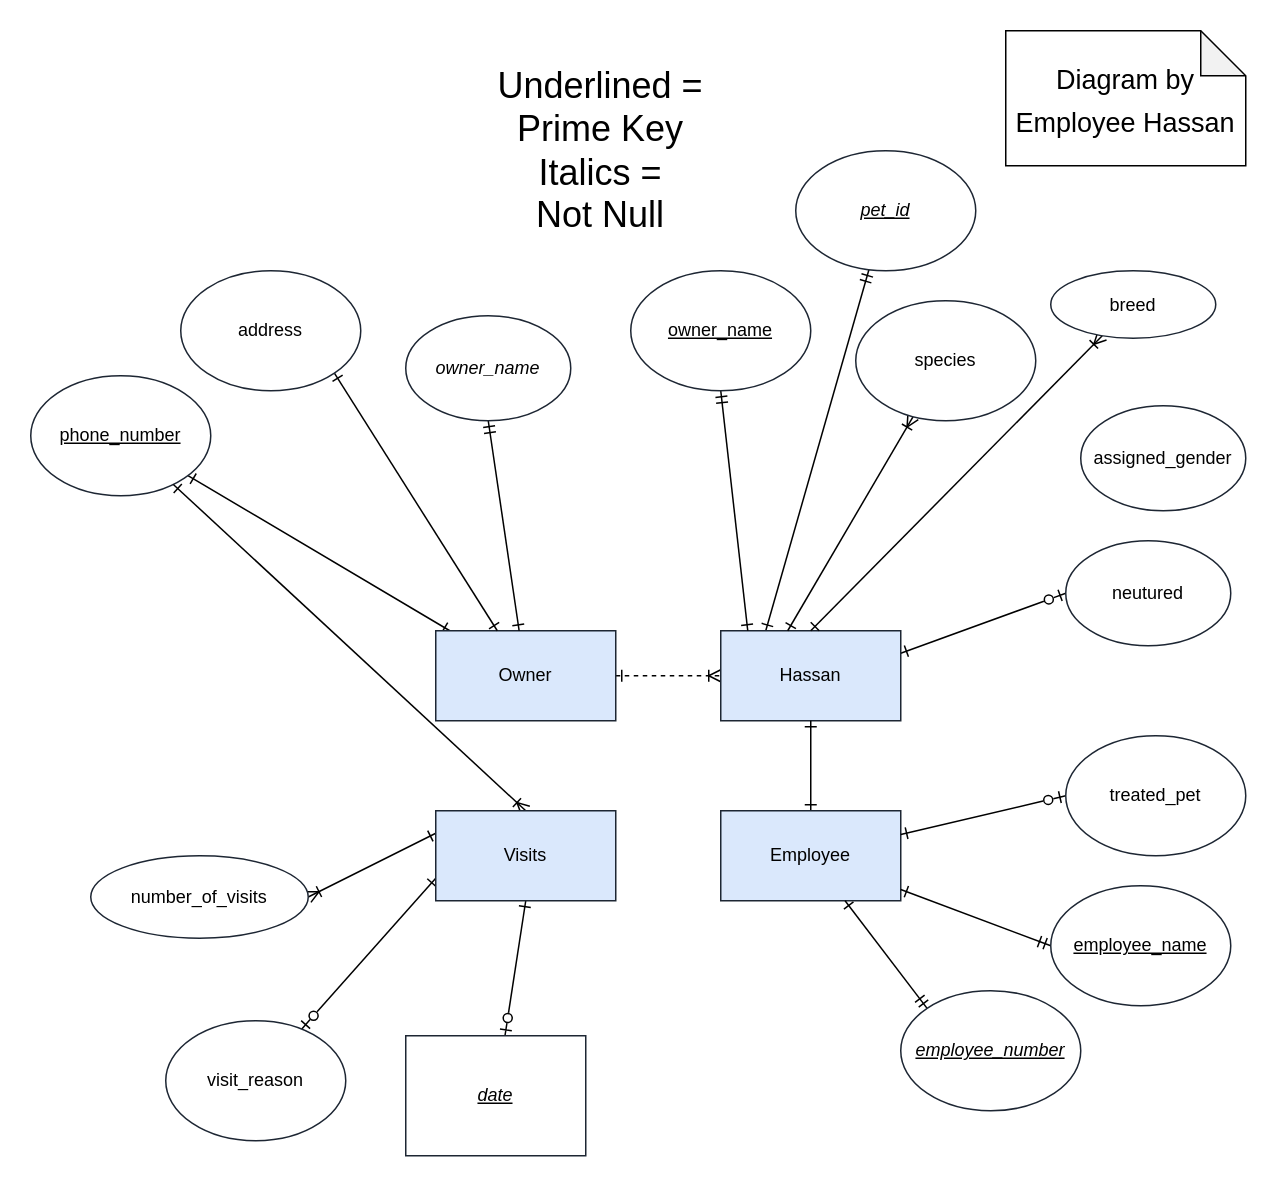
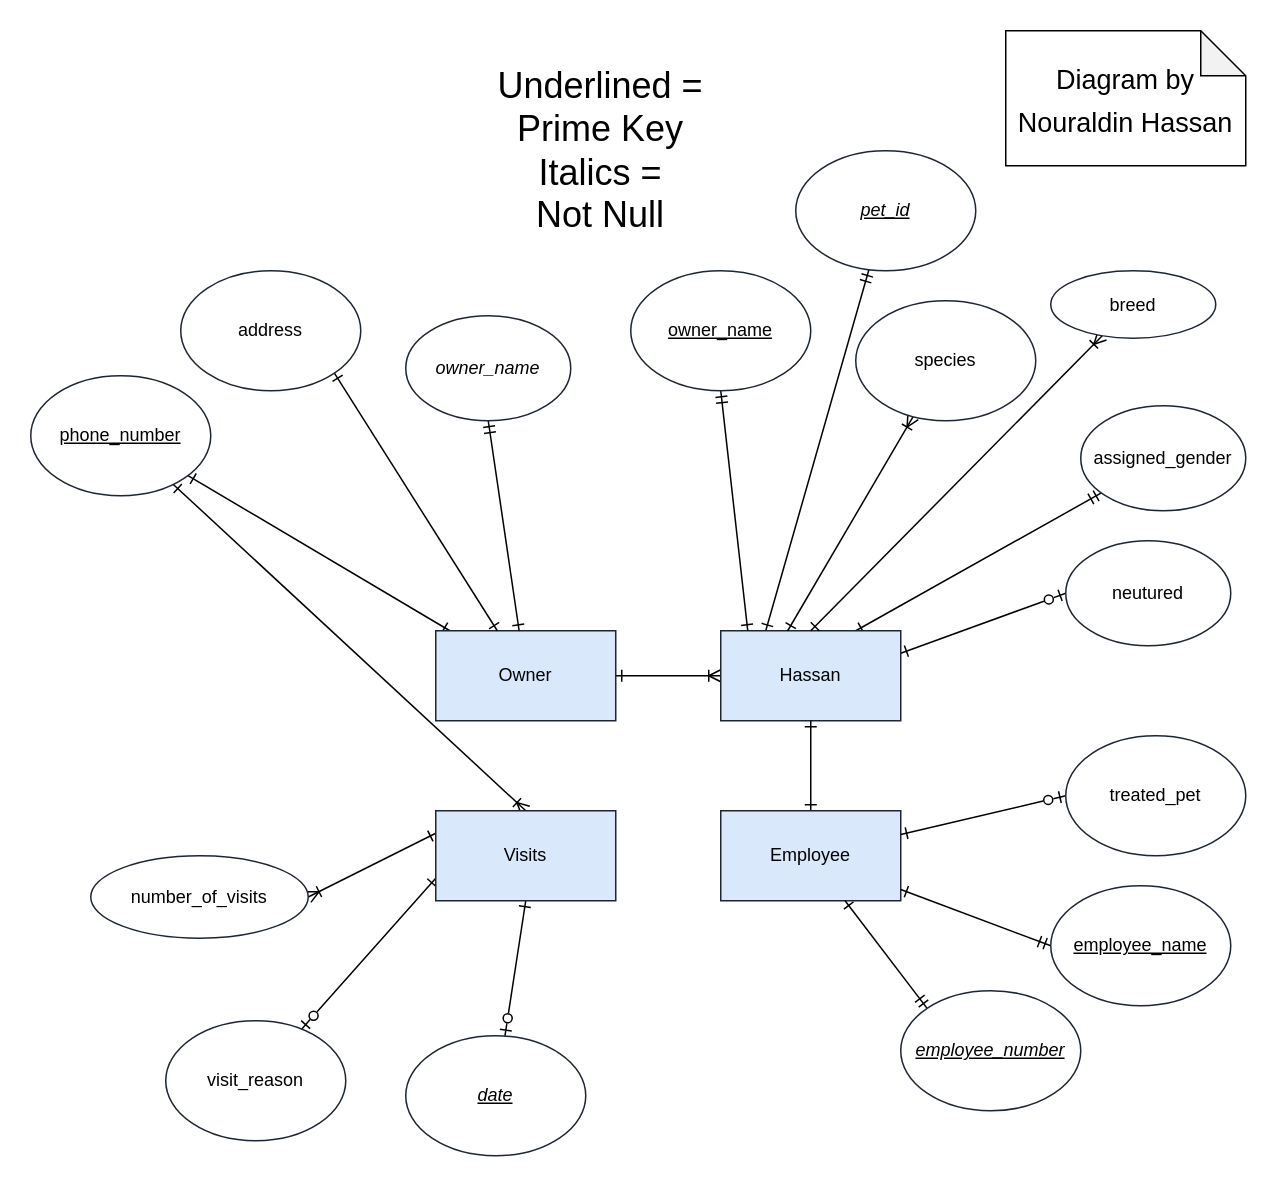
node "Diagram by Employee Hassan": label "Diagram by Employee Hassan" -> "Diagram by Nouraldin Hassan"
edge "assigned_gender" -- "Hassan": added
edge "Owner" -- "Hassan": style dashed -> solid
node "date": shape rectangle -> ellipse
